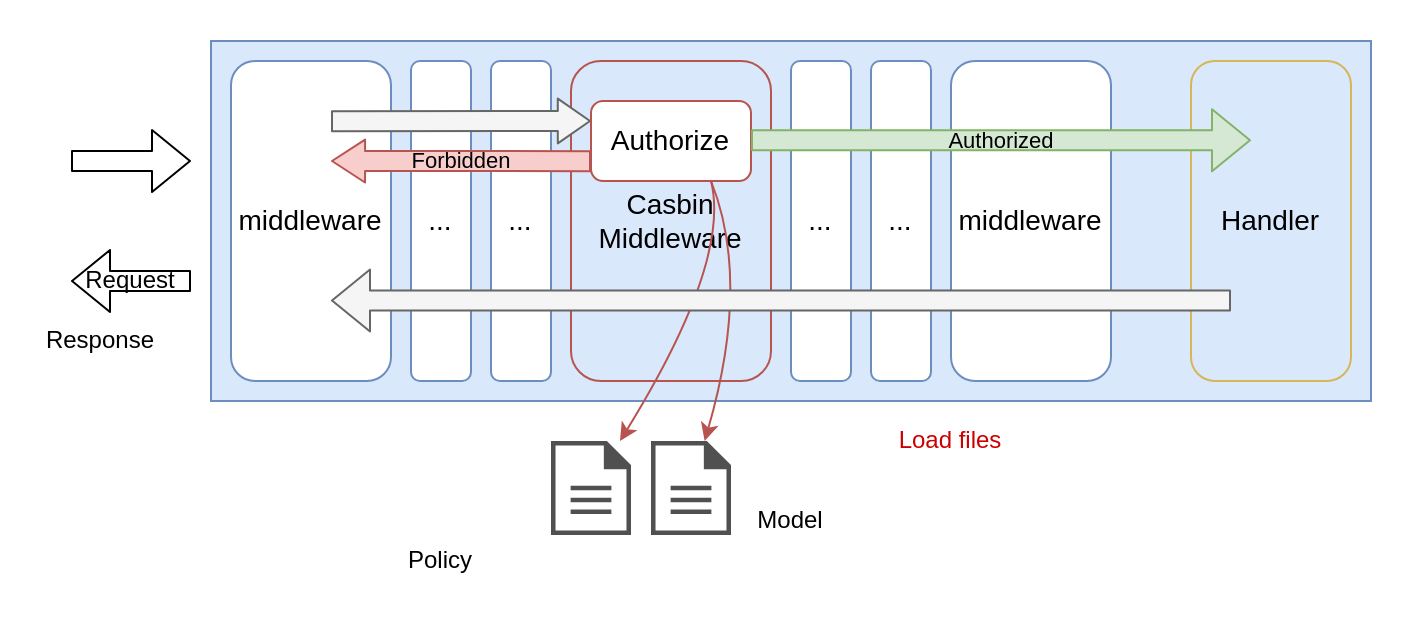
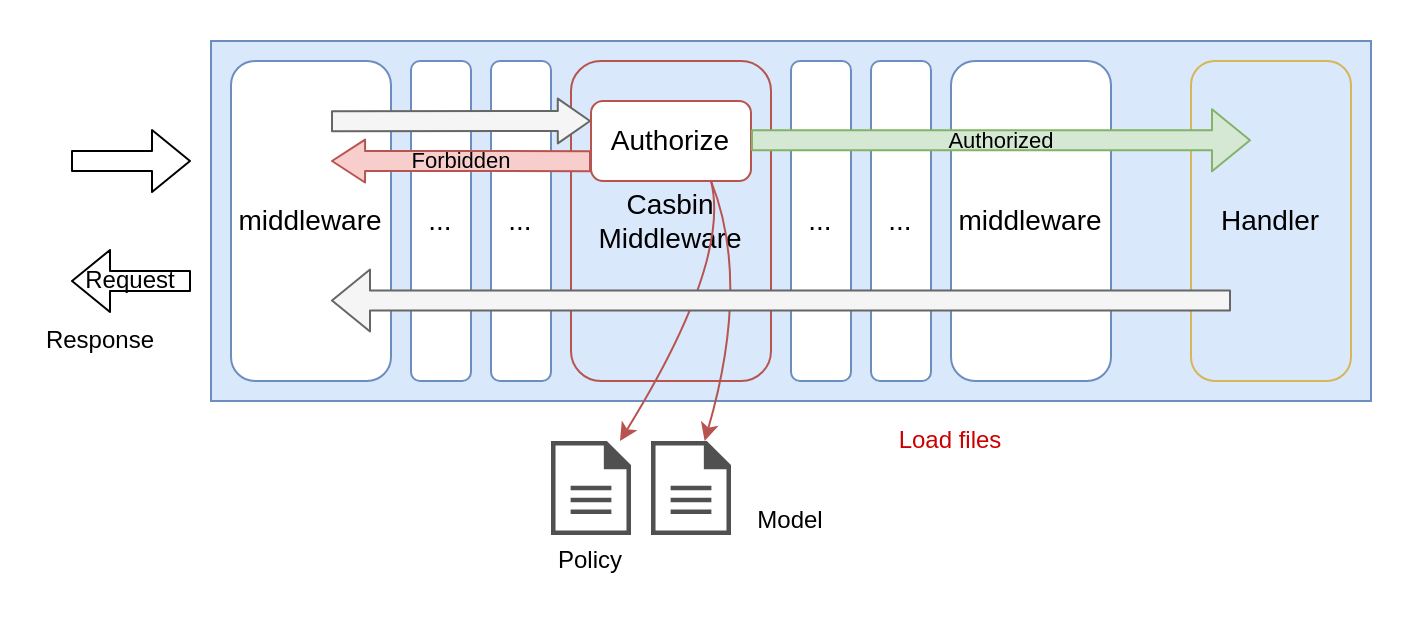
node "Policy": moved (441, 561) -> (591, 561)
